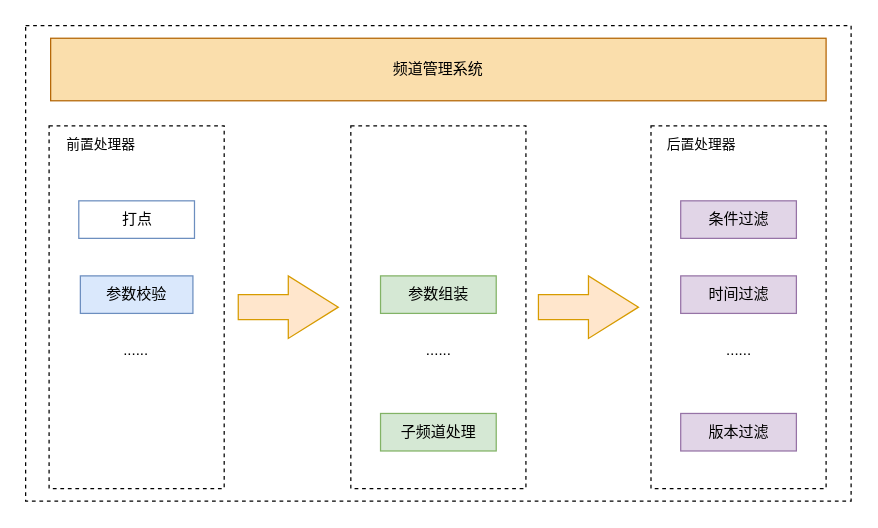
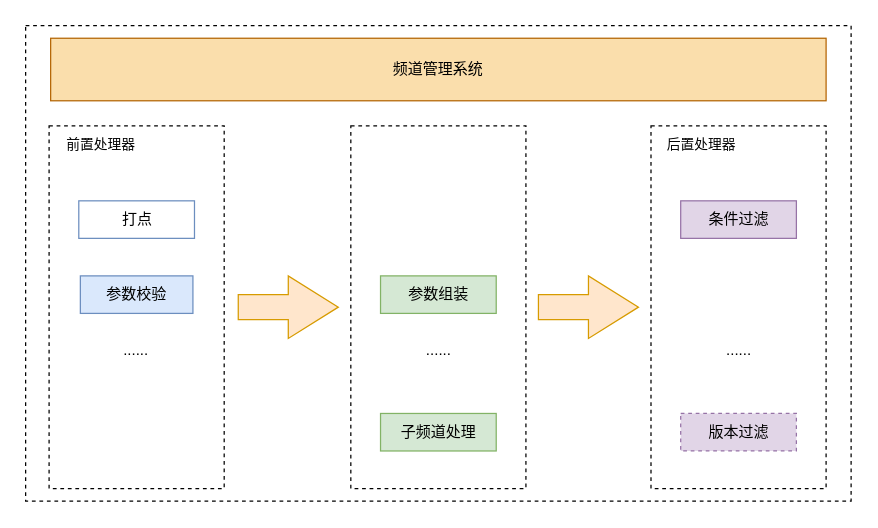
node "时间过滤": removed
node "版本过滤": style solid -> dashed
